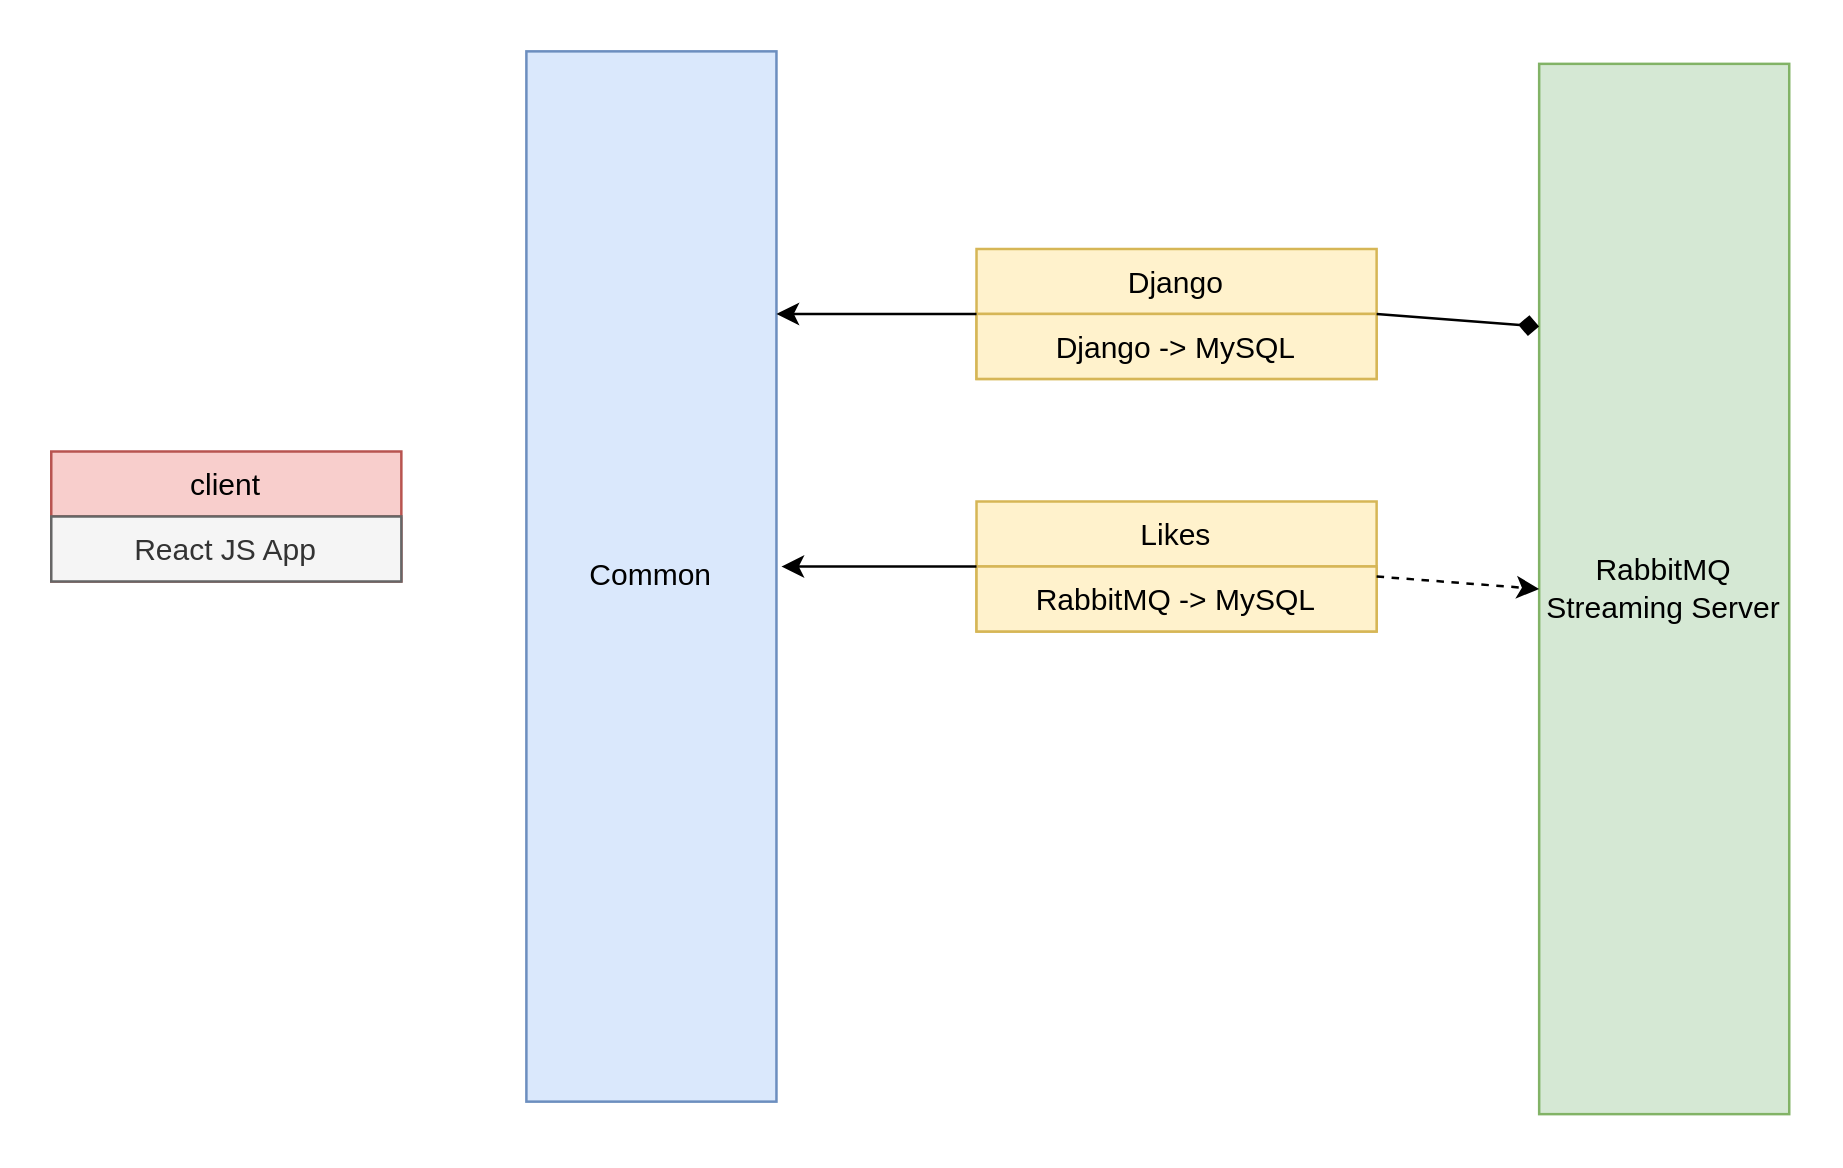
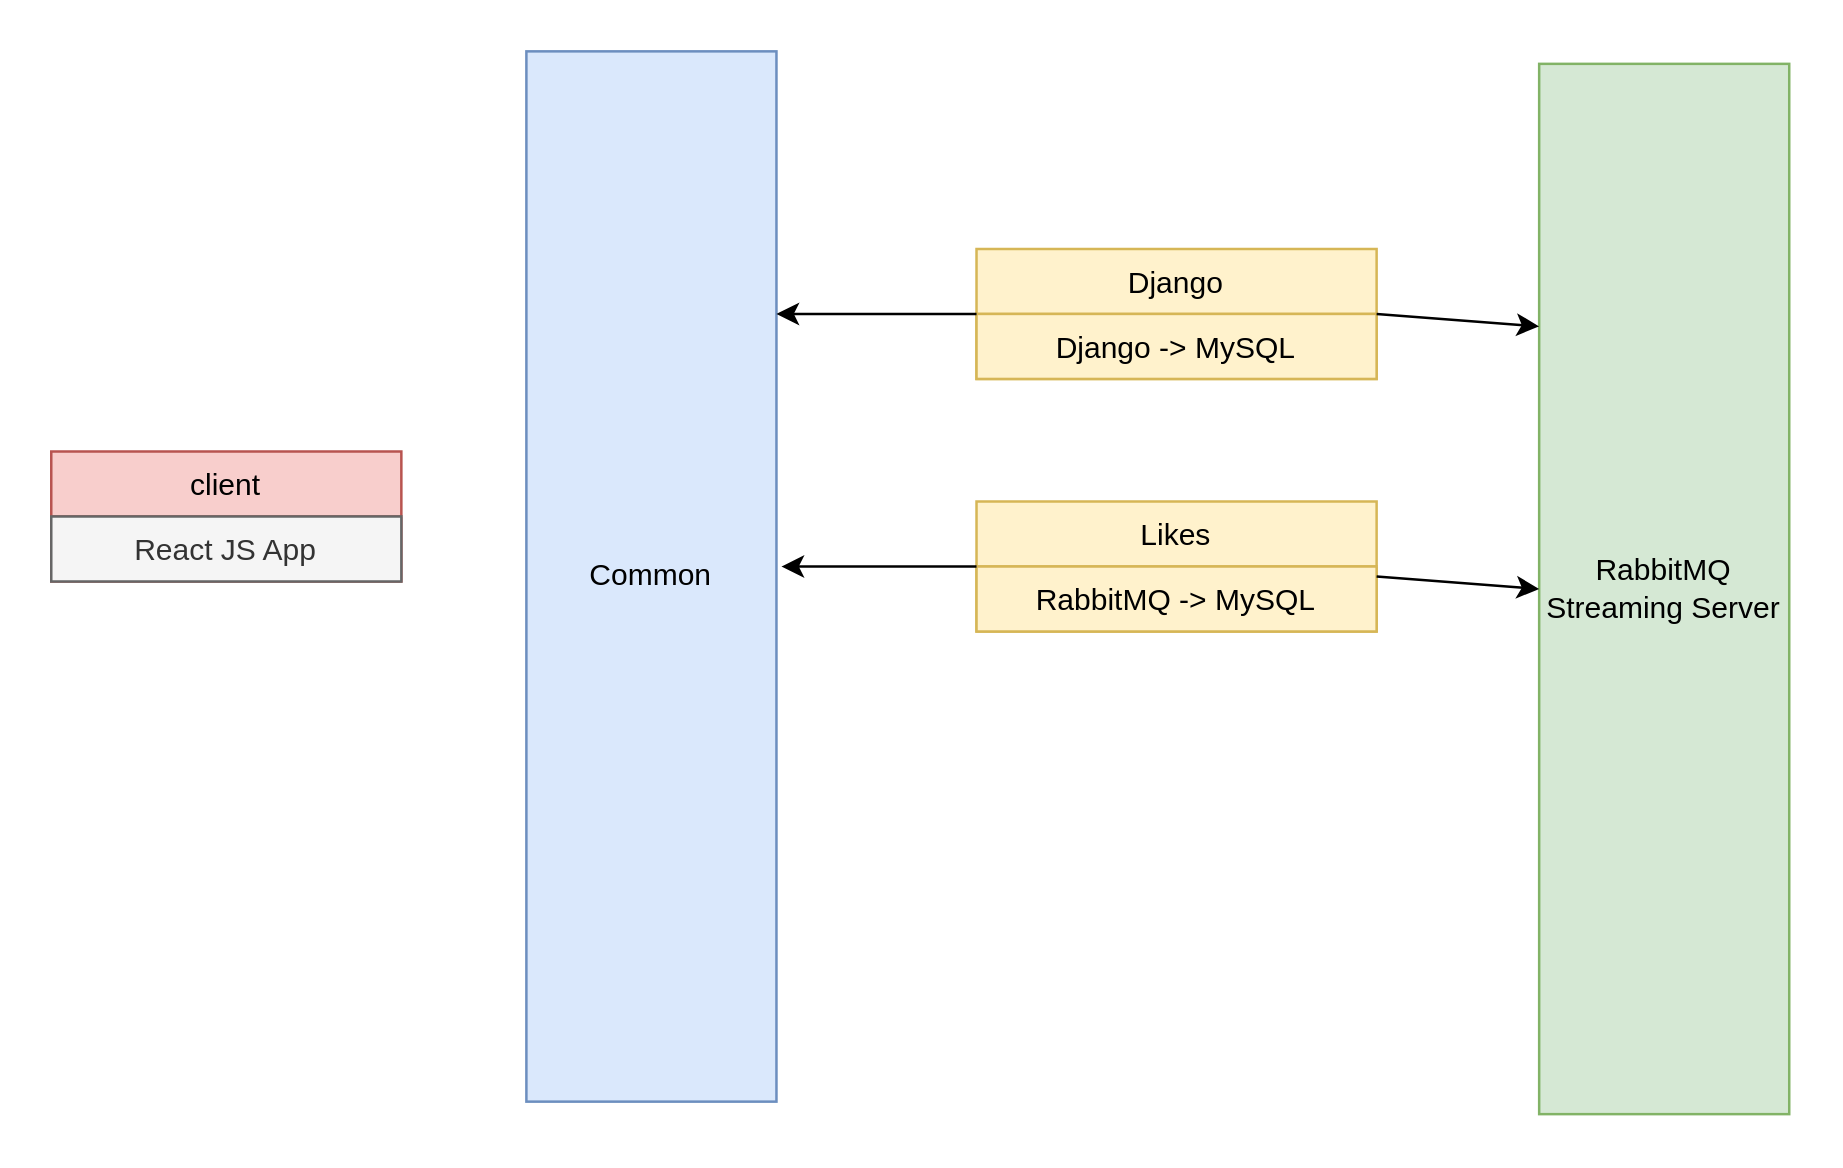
edge "Django" -> "RabbitMQ Streaming Server": arrowhead diamond -> classic
edge "RabbitMQ -> MySQL" -> "RabbitMQ Streaming Server": style dashed -> solid
